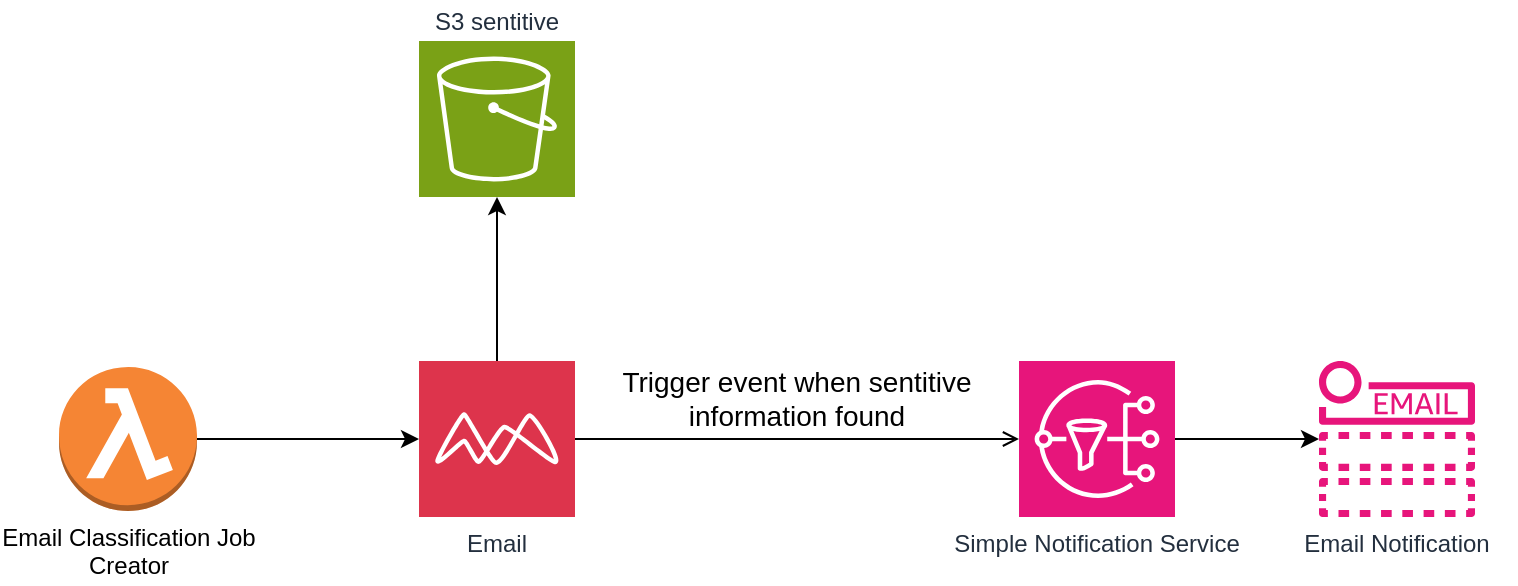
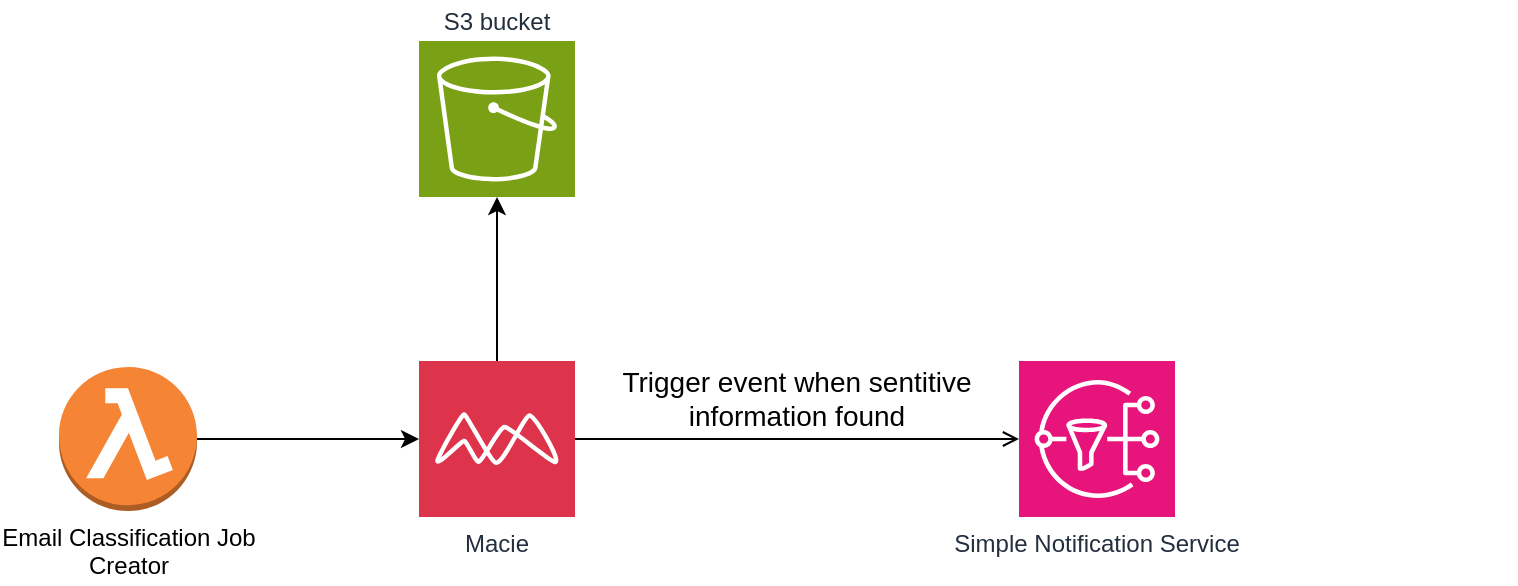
node "S3 sentitive": label "S3 sentitive" -> "S3 bucket"
edge "Simple Notification Service" -> "Email Notification": removed
node "Email Notification": removed
node "Email": label "Email" -> "Macie"
